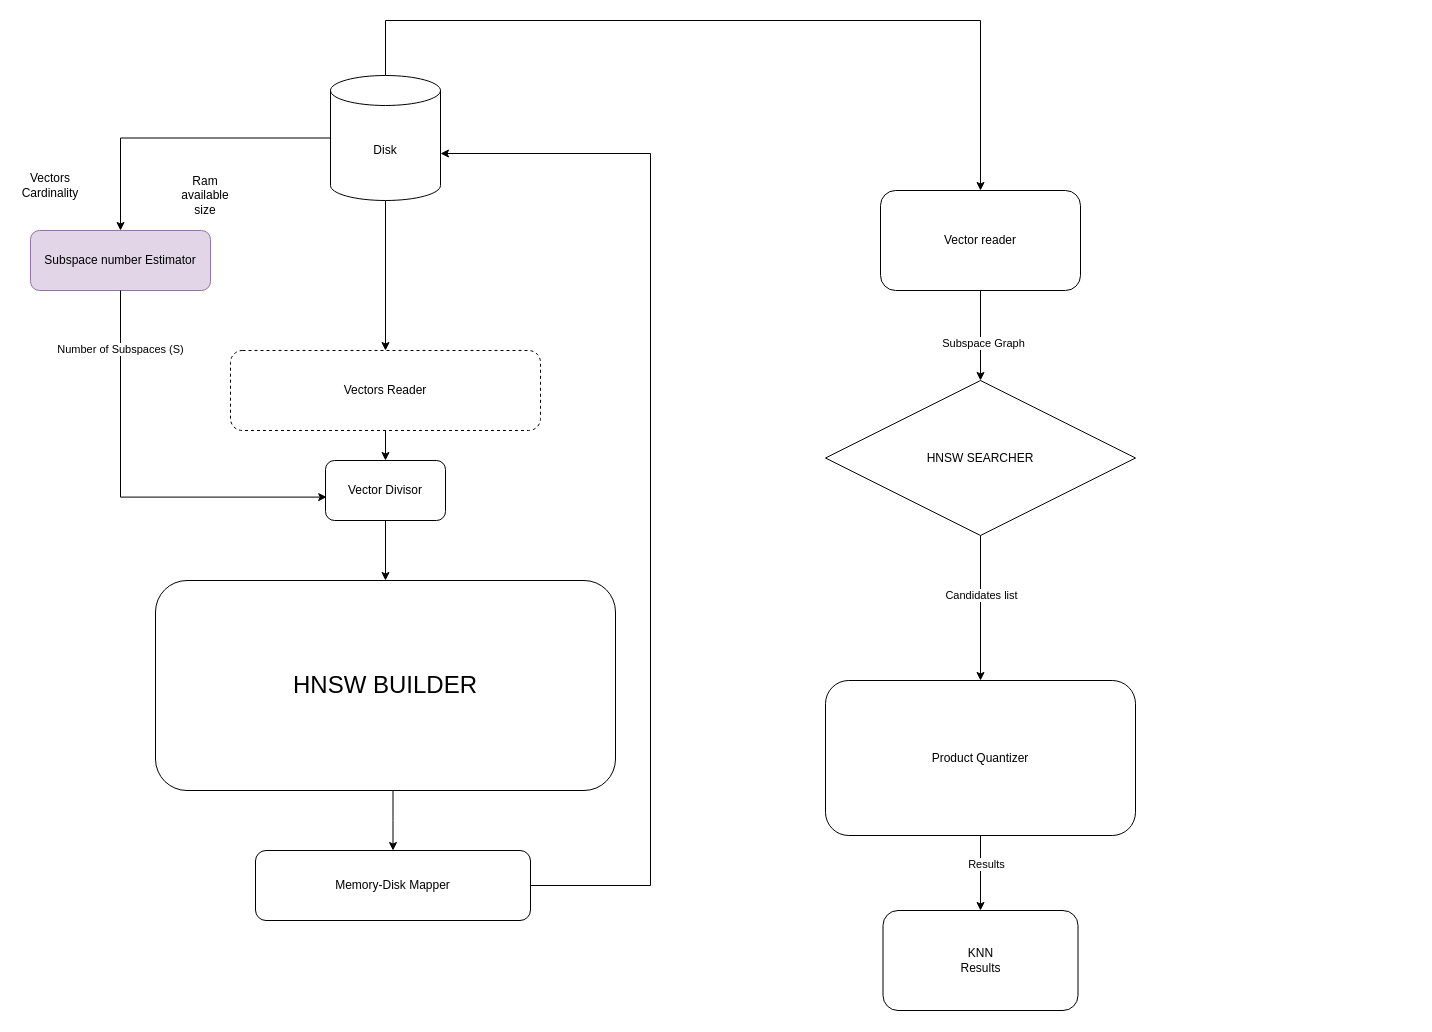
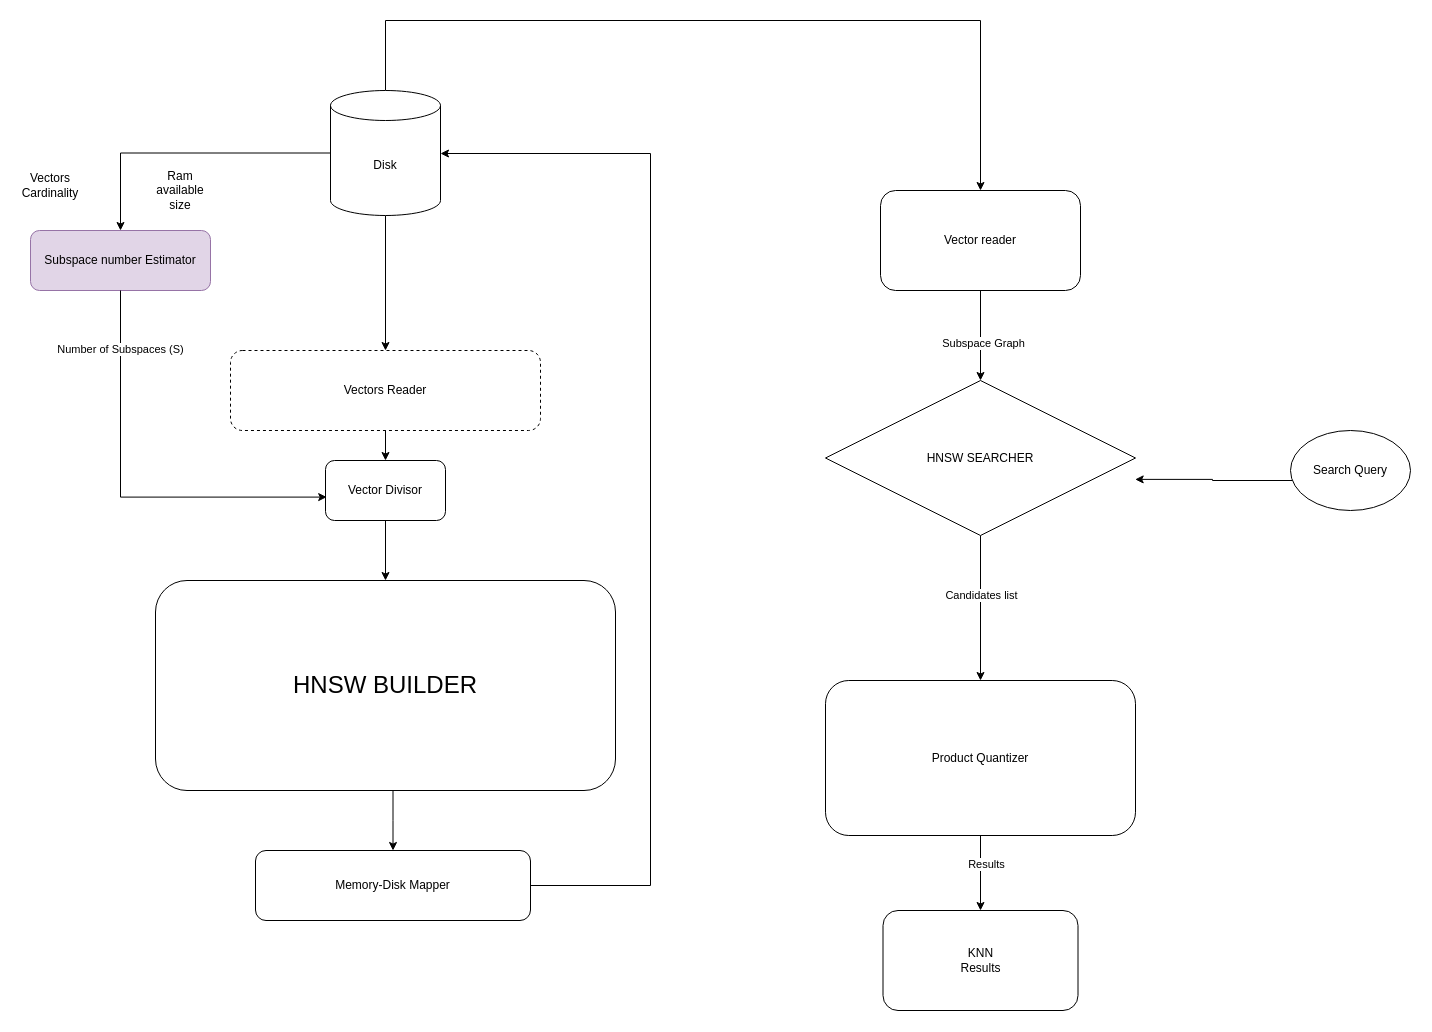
node "Disk": moved (386, 138) -> (386, 153)
node "Ram available size": moved (206, 196) -> (181, 191)
node "Search Query": added
edge "Search Query" -> "HNSW SEARCHER": added
